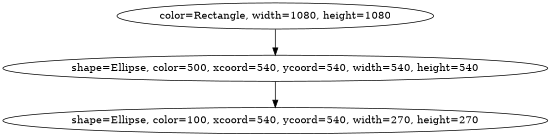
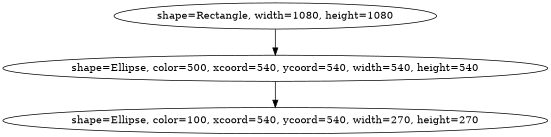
node "color=Rectangle, width=1080, height=1080": label "color=Rectangle, width=1080, height=1080" -> "shape=Rectangle, width=1080, height=1080"
